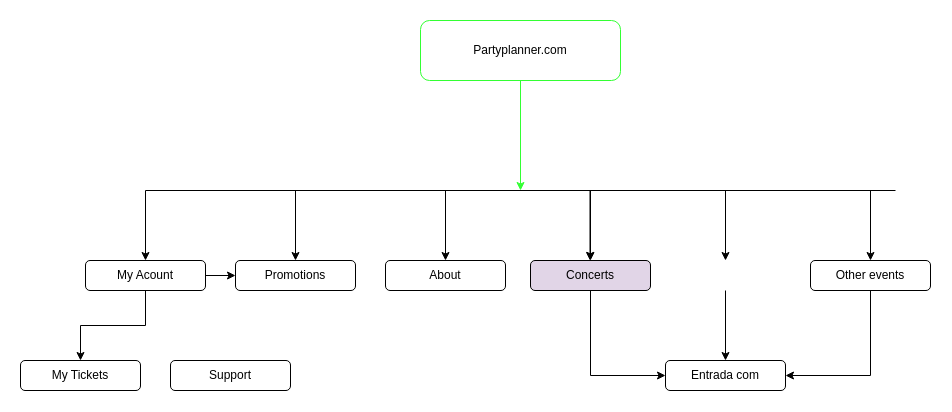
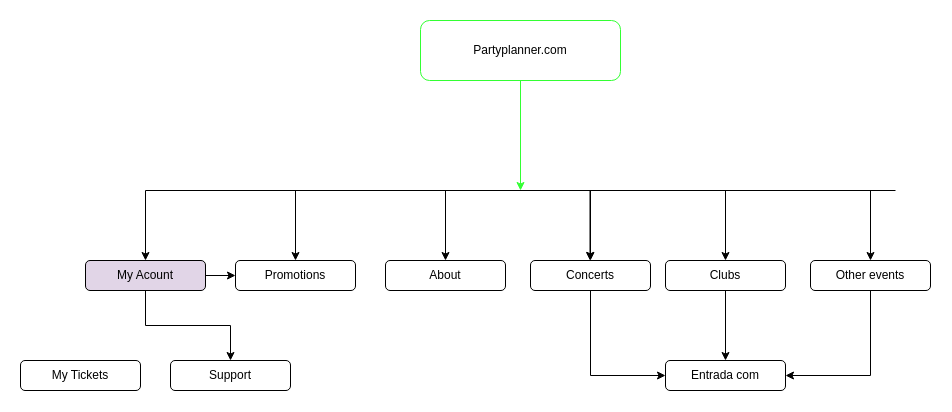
node "My Acount": fillcolor #ffffff -> #e1d5e7
node "Concerts": fillcolor #e1d5e7 -> #ffffff
node "Clubs": added
edge "My Acount" -> "My Tickets": now "My Acount" -> "Support"
